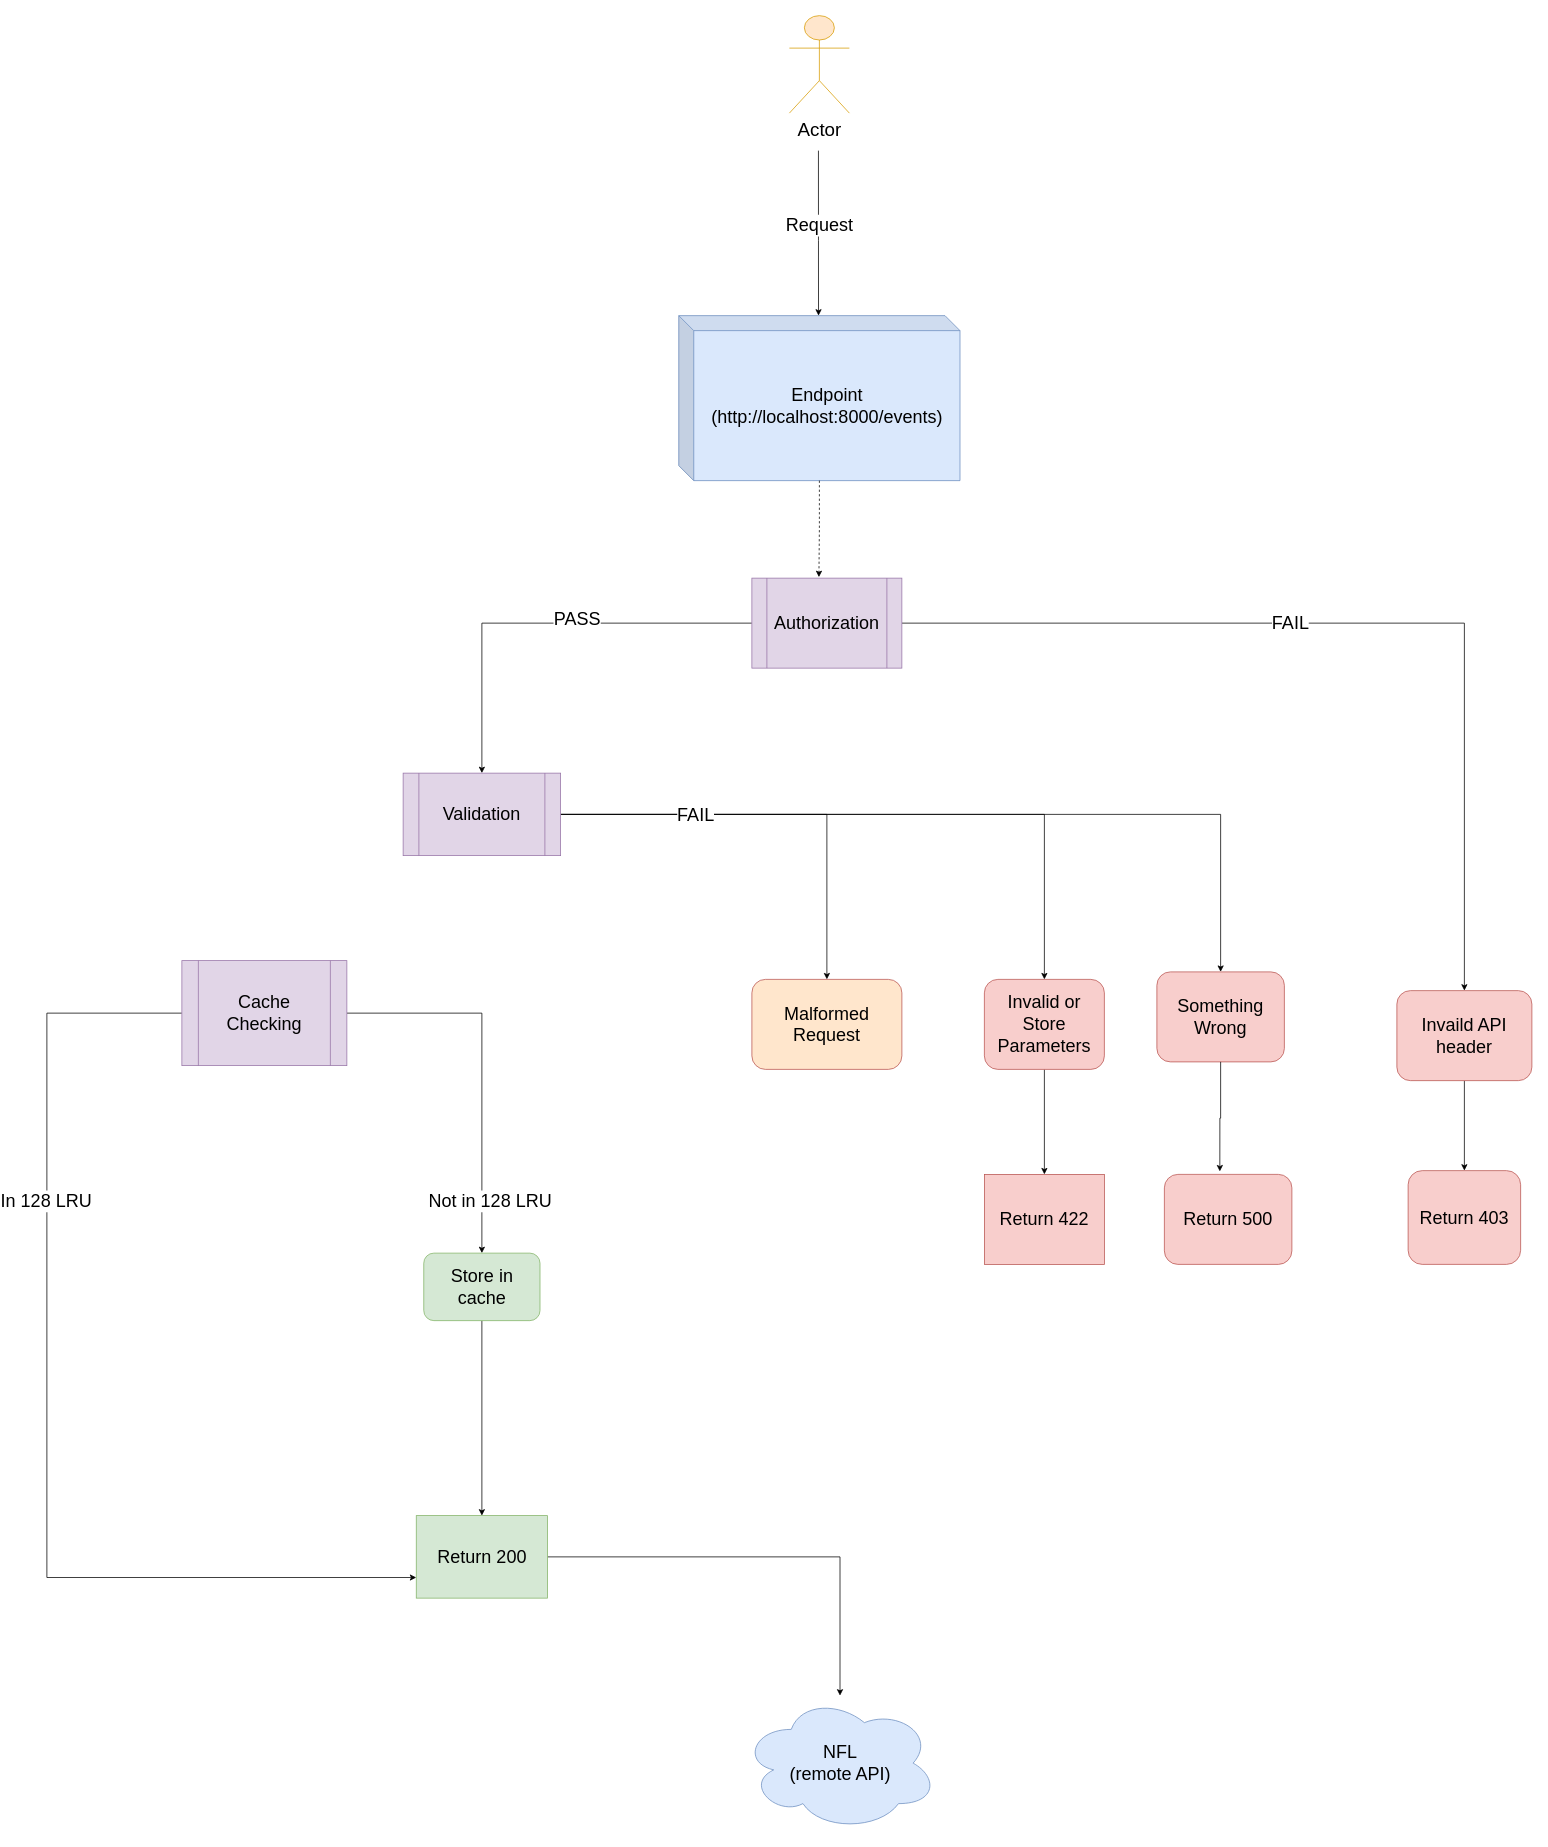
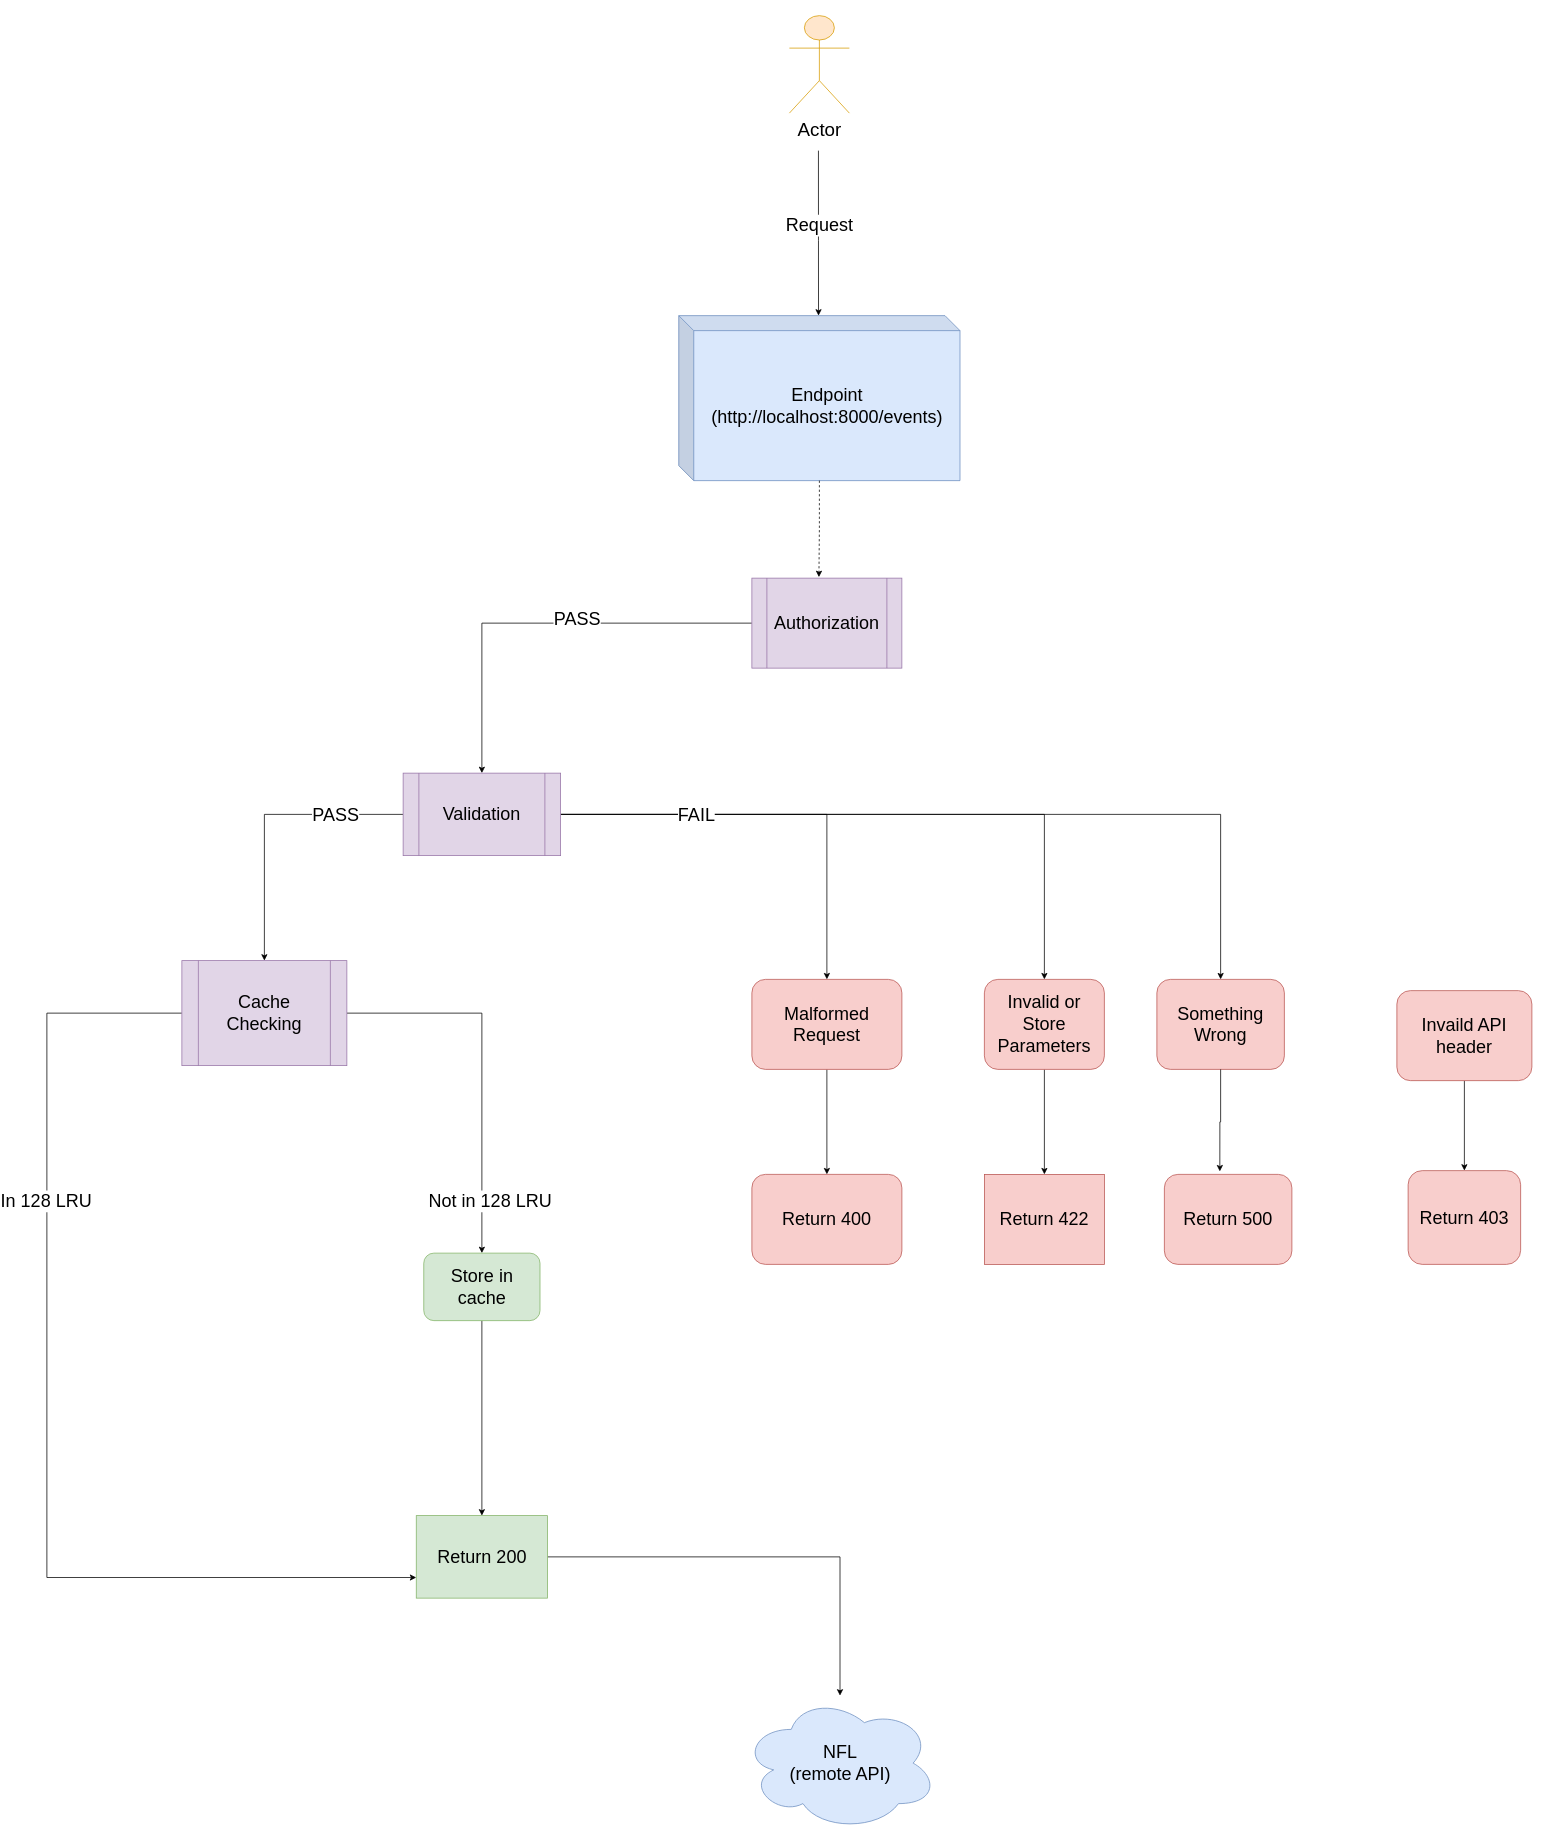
edge "Authorization" -> "Invaild API header": removed, label "FAIL"
edge "Validation" -> "Cache Checking": added, label "PASS"
node "Something Wrong": moved (1221, 1017) -> (1221, 1024)
node "Malformed Request": fillcolor #ffe6cc -> #f8cecc
edge "Malformed Request" -> "Return 400": added
node "Return 400": added
